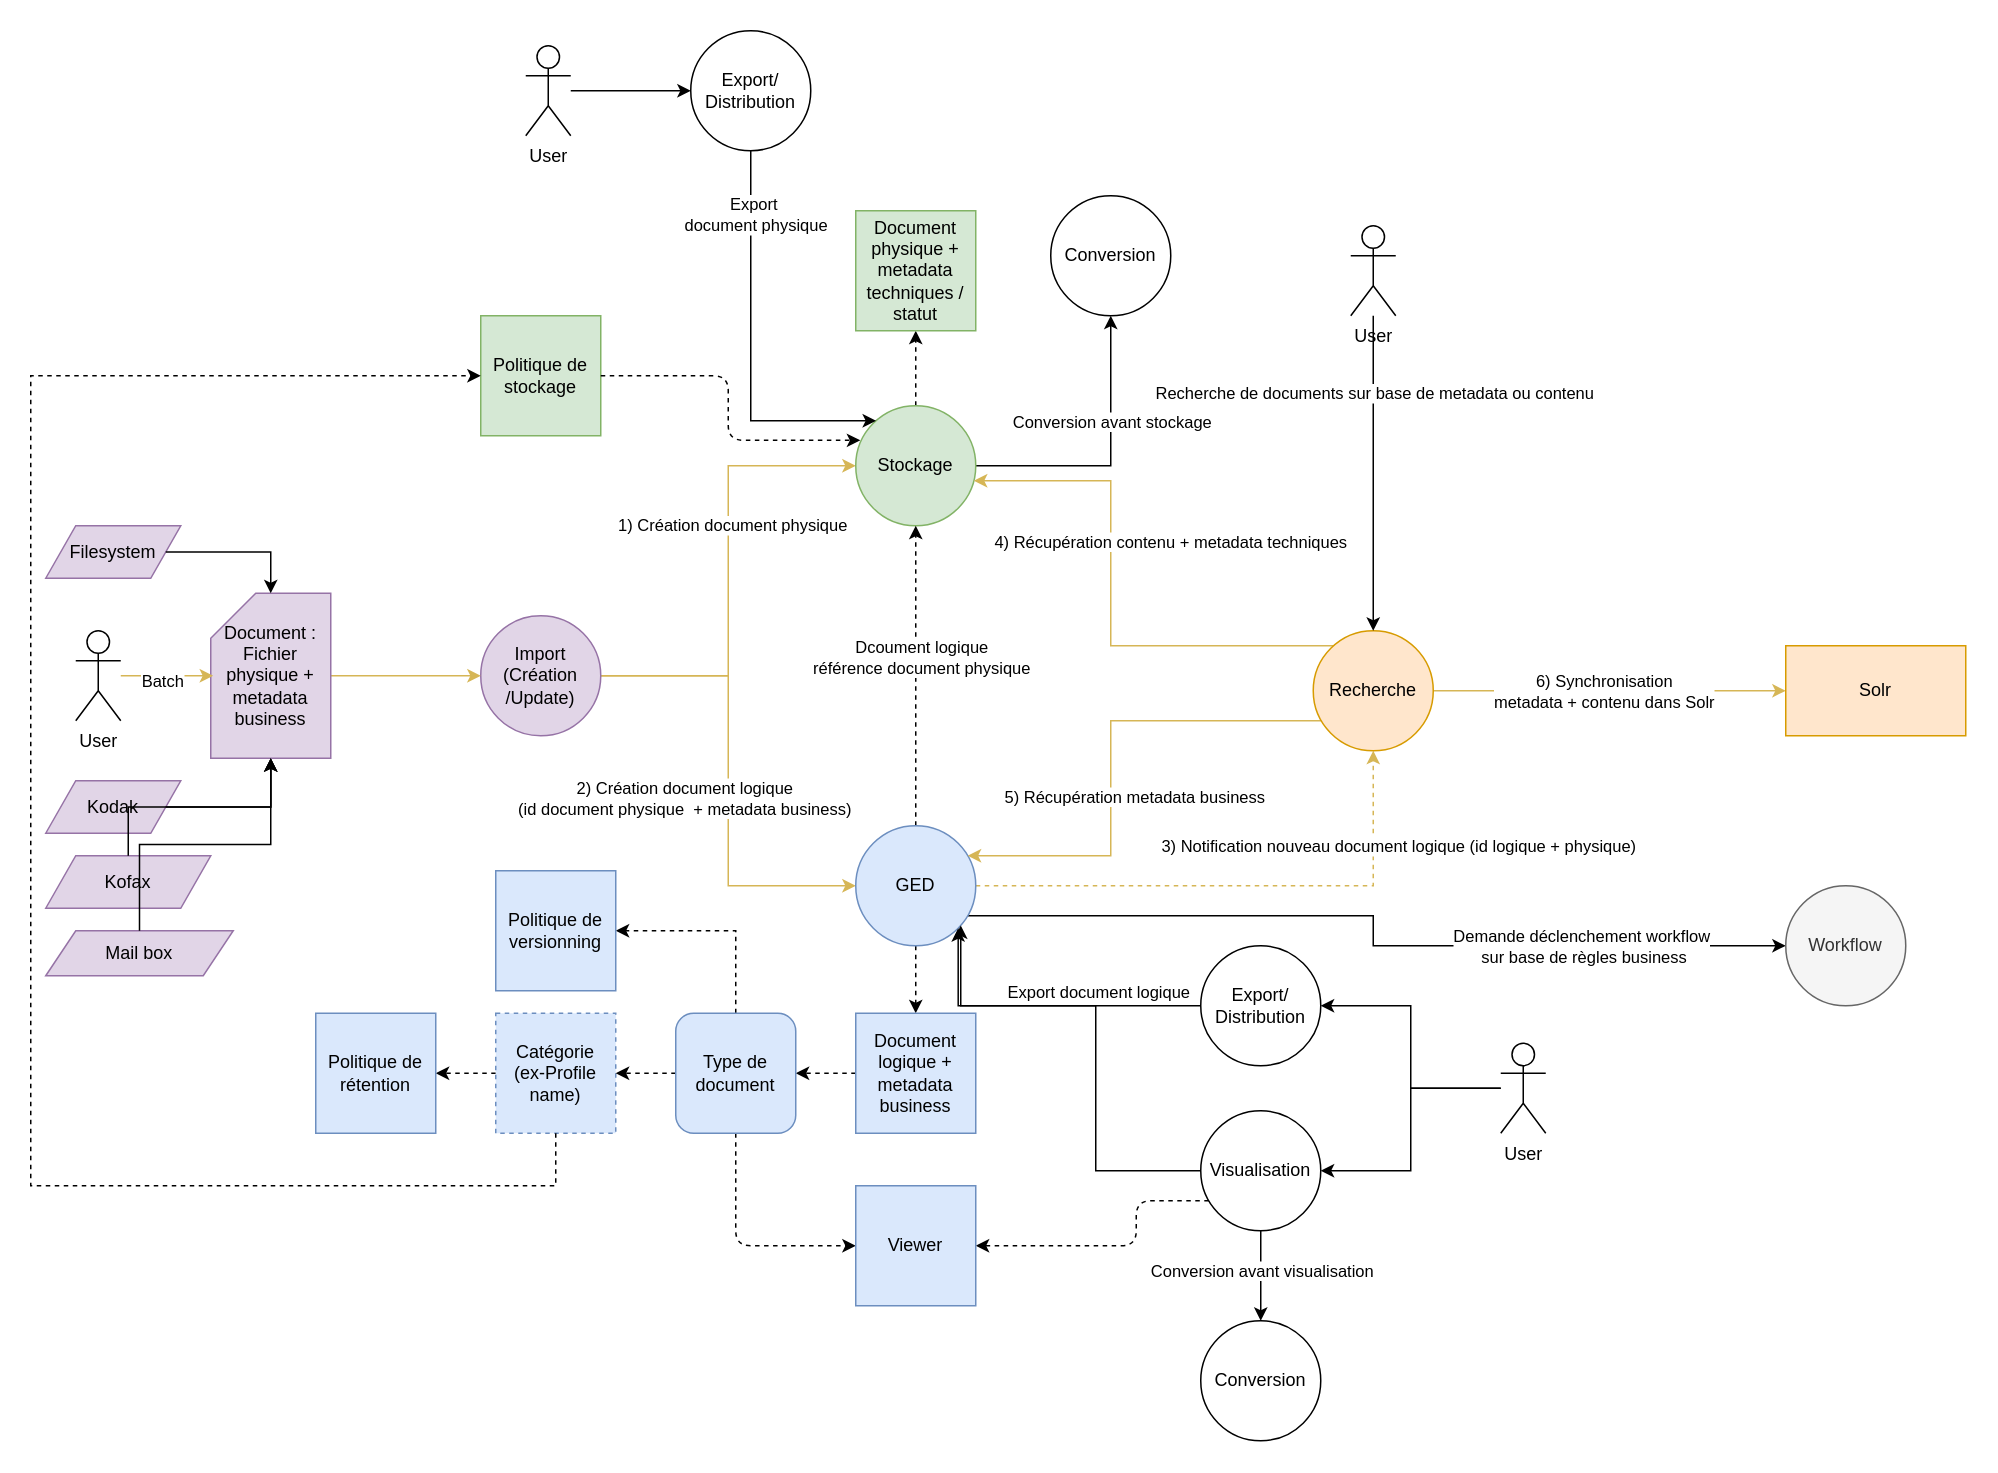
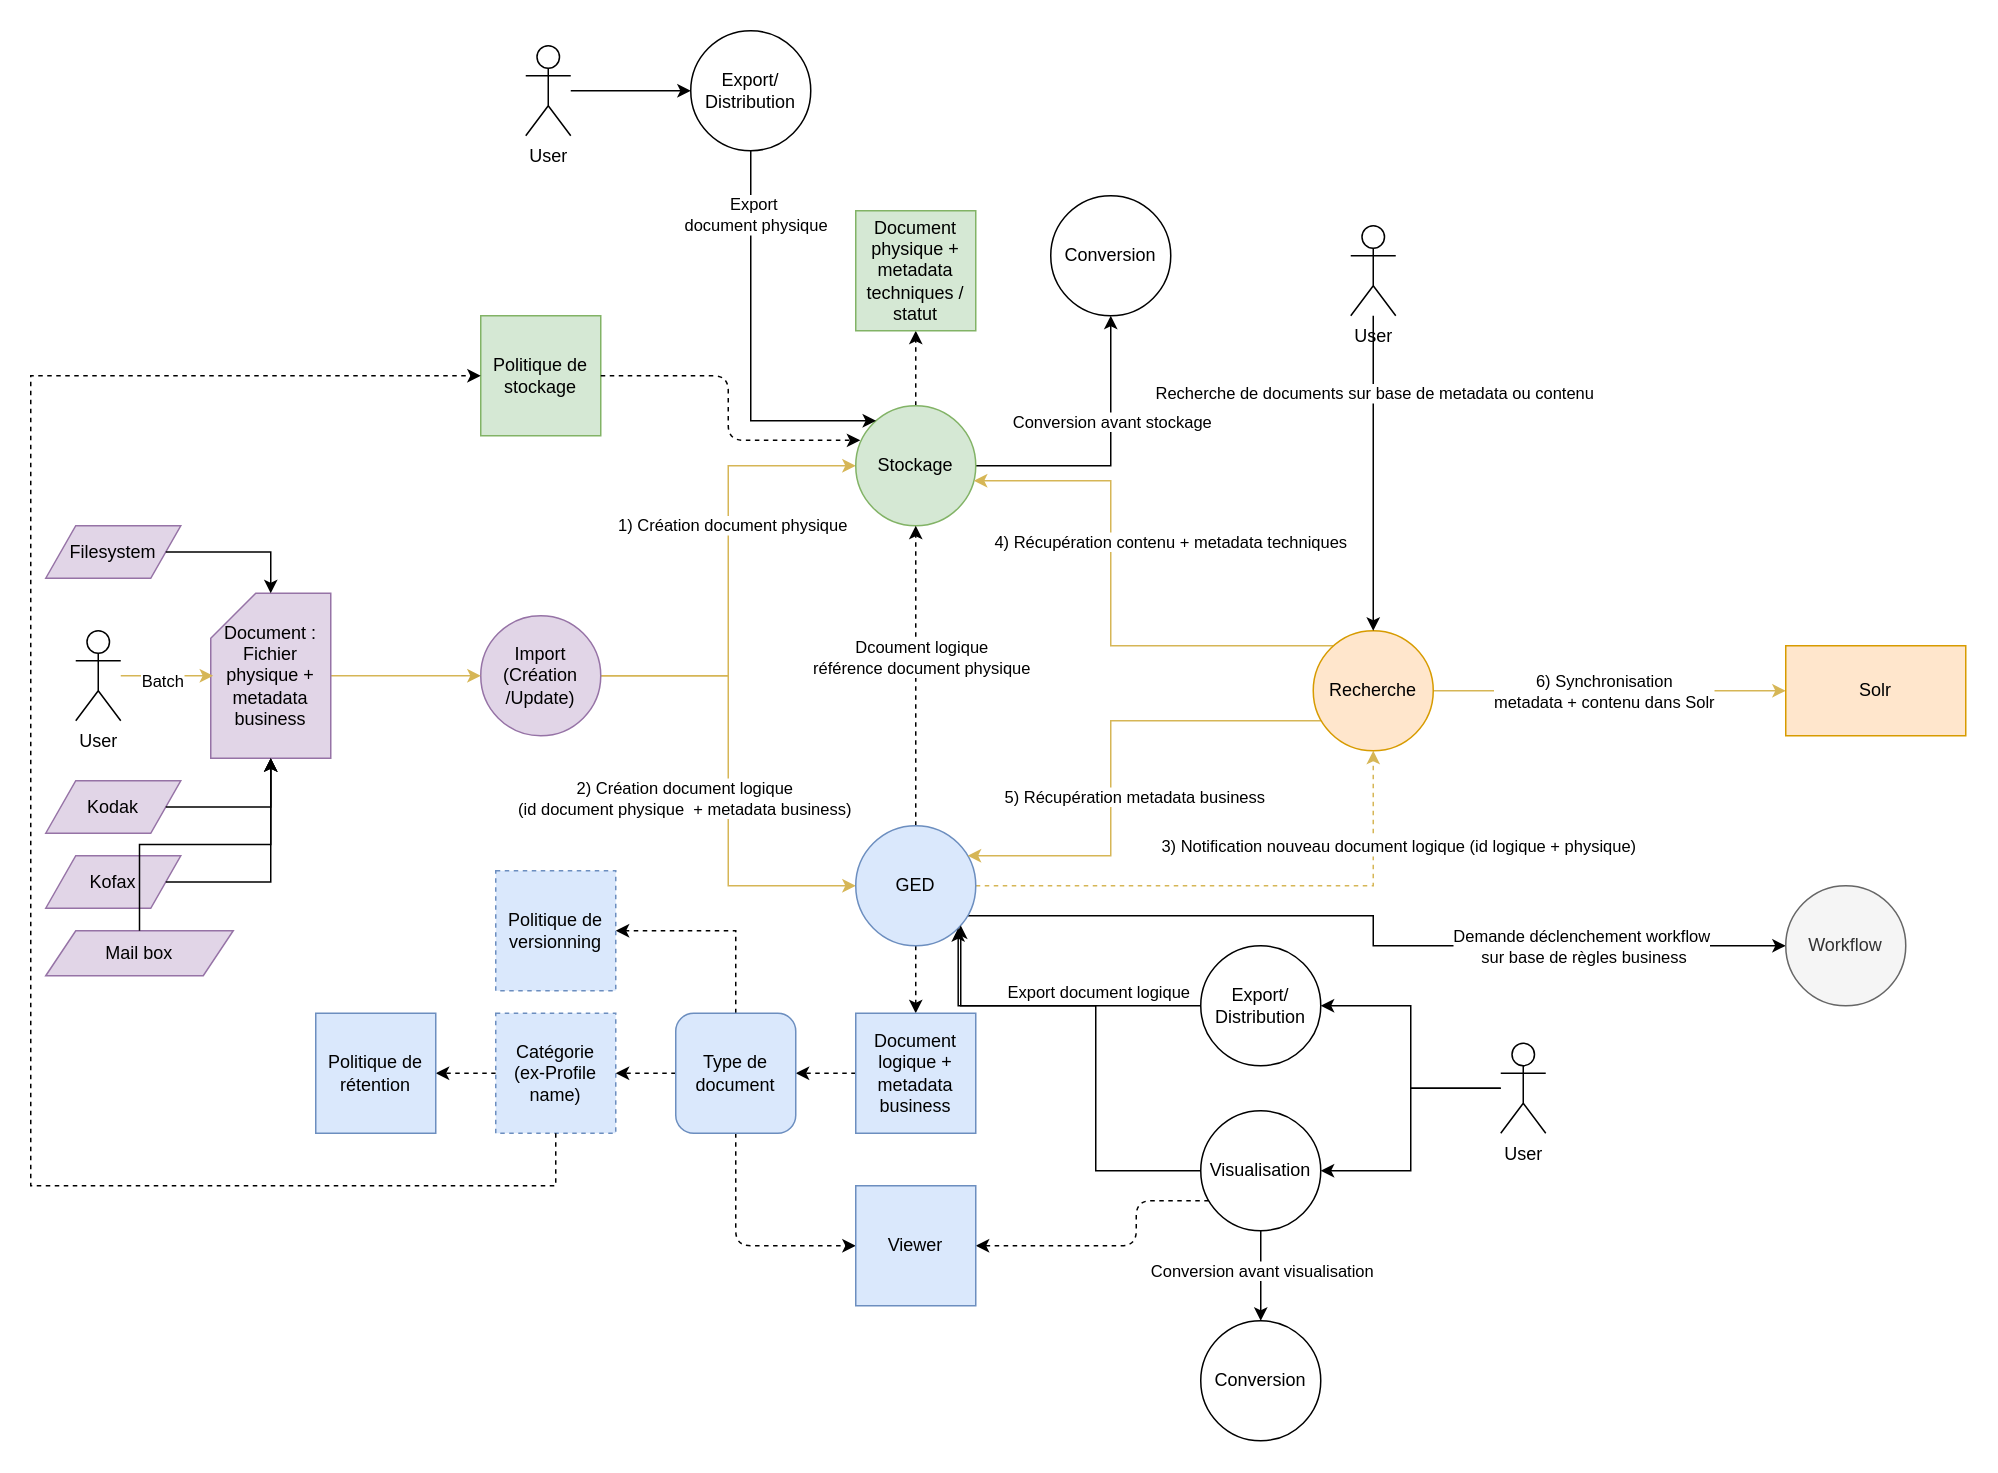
node "Kofax": size 165x53 -> 135x53
node "Politique de versionning": style solid -> dashed
